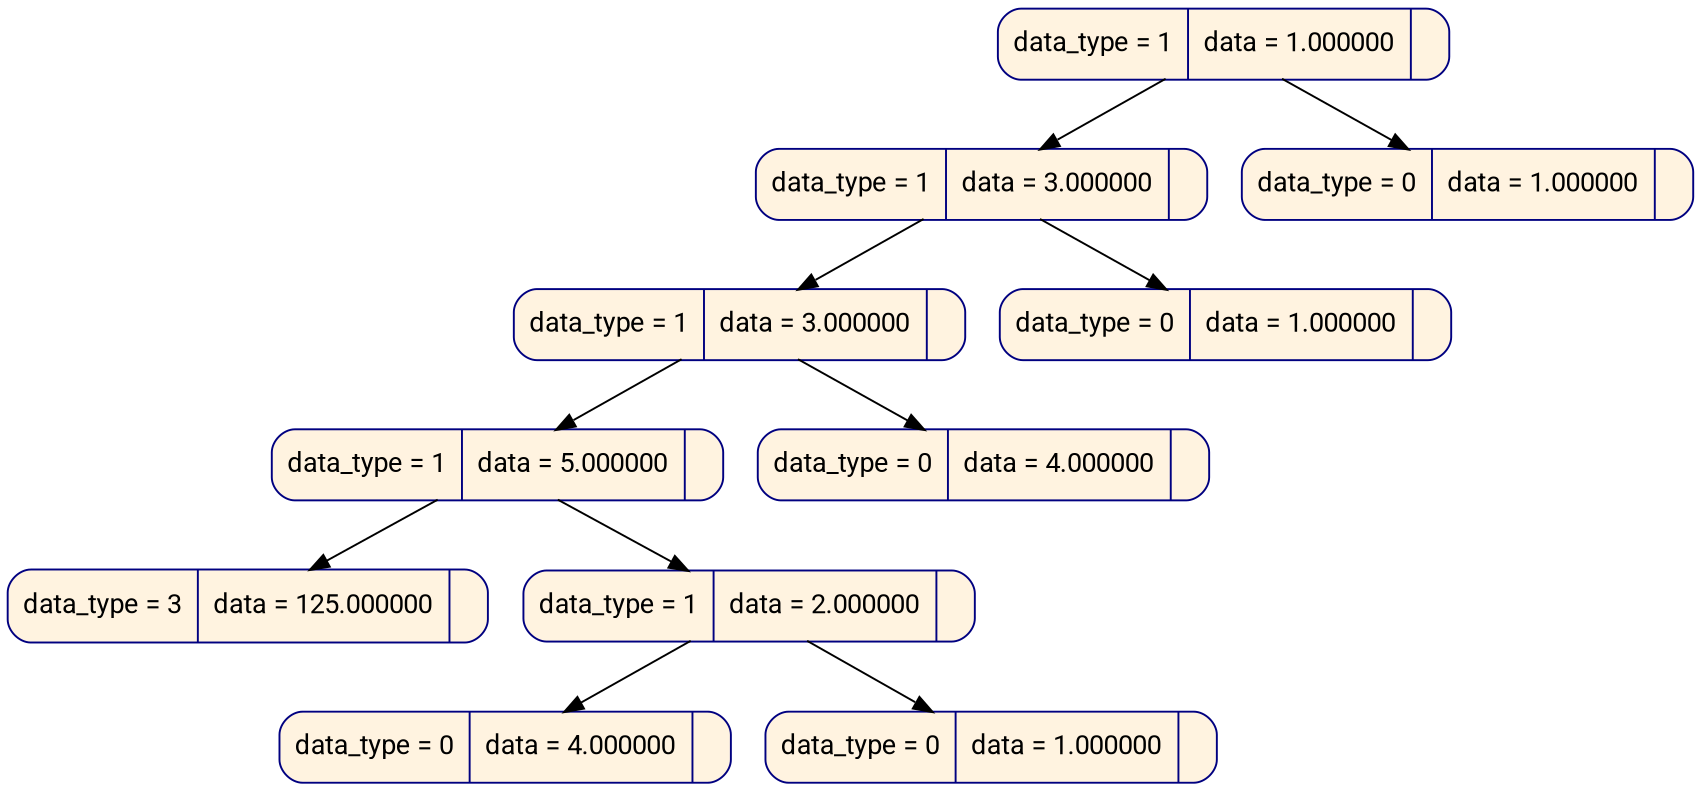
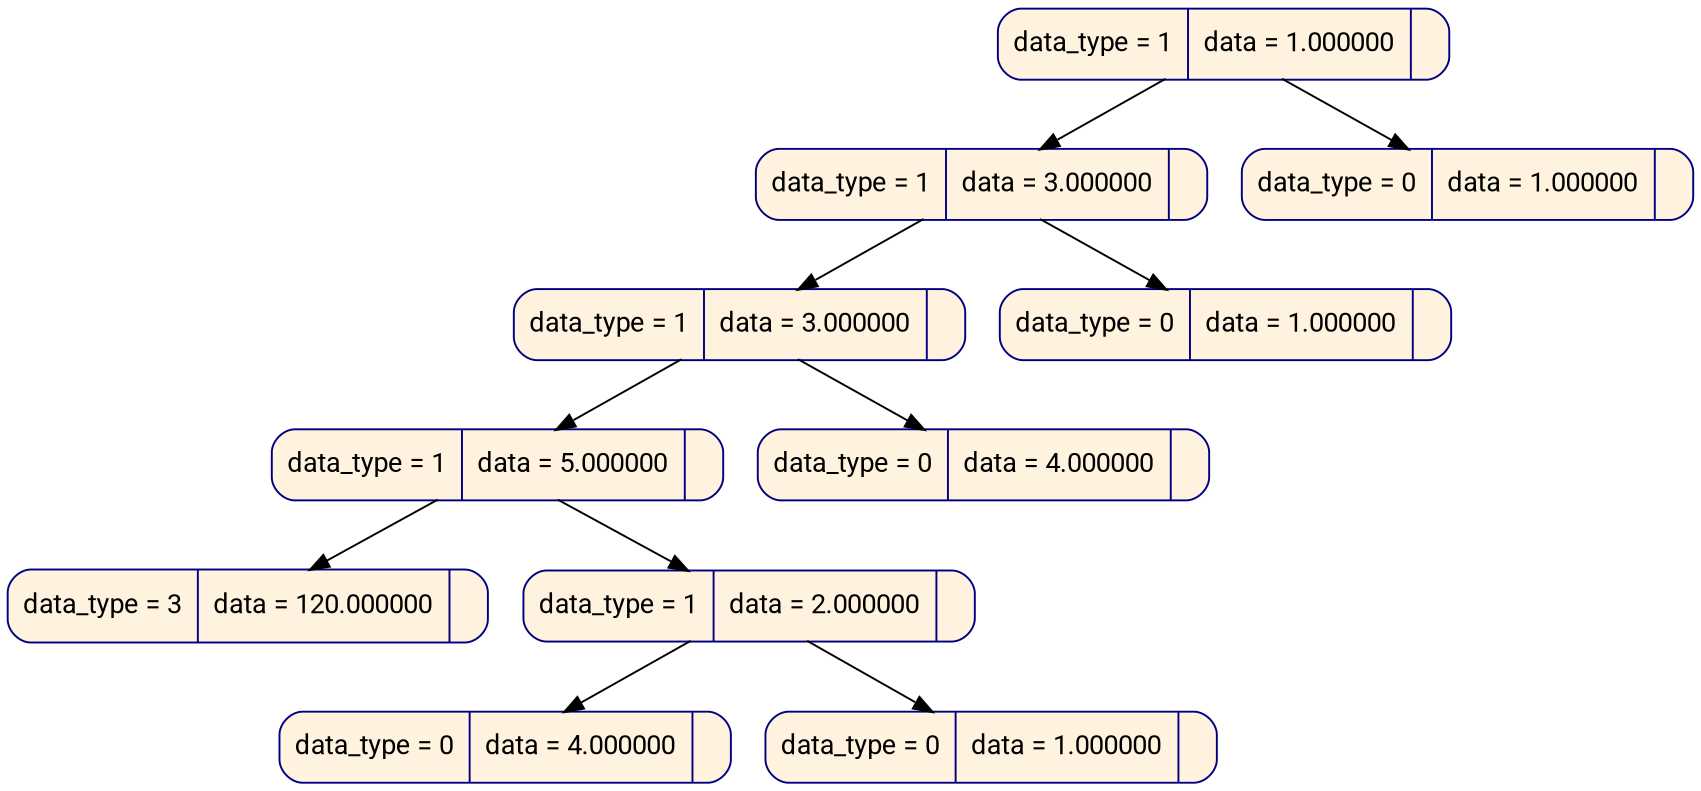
node "data_type = 3": text "data = 125.000000" -> "data = 120.000000"
